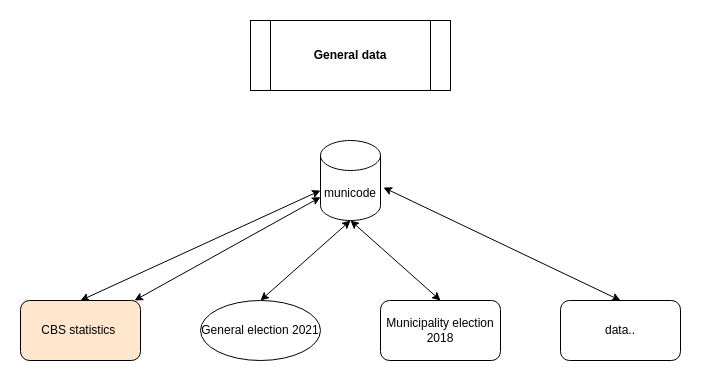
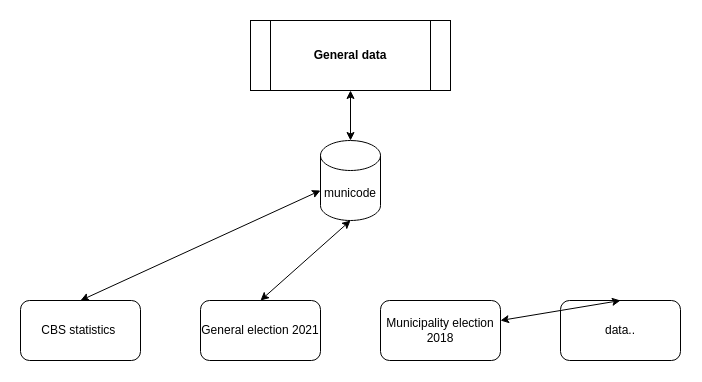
edge "municode" -- "data..": now "Municipality election 2018" -- "data.."
edge "municode" -- "CBS statistics": now "municode" -- "General data"
edge "municode" -- "Municipality election 2018": removed
node "CBS statistics": fillcolor #ffe6cc -> #ffffff
node "General election 2021": shape ellipse -> rounded rectangle
